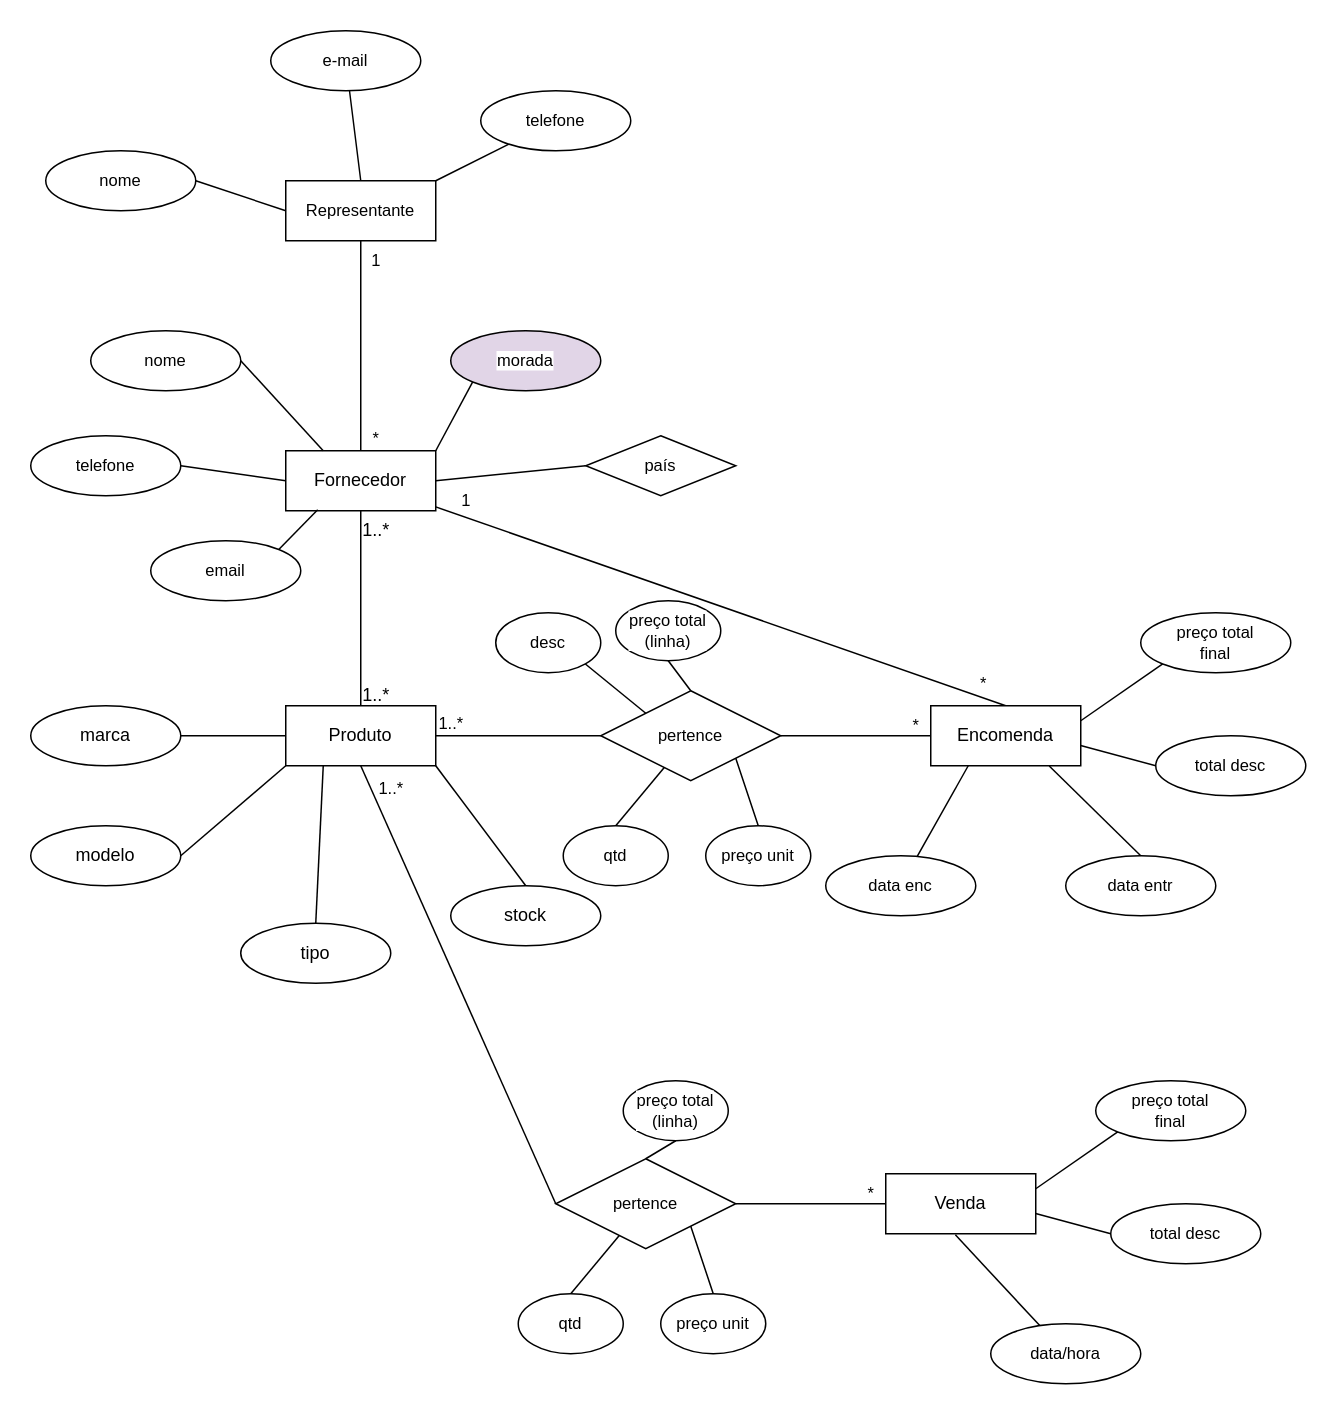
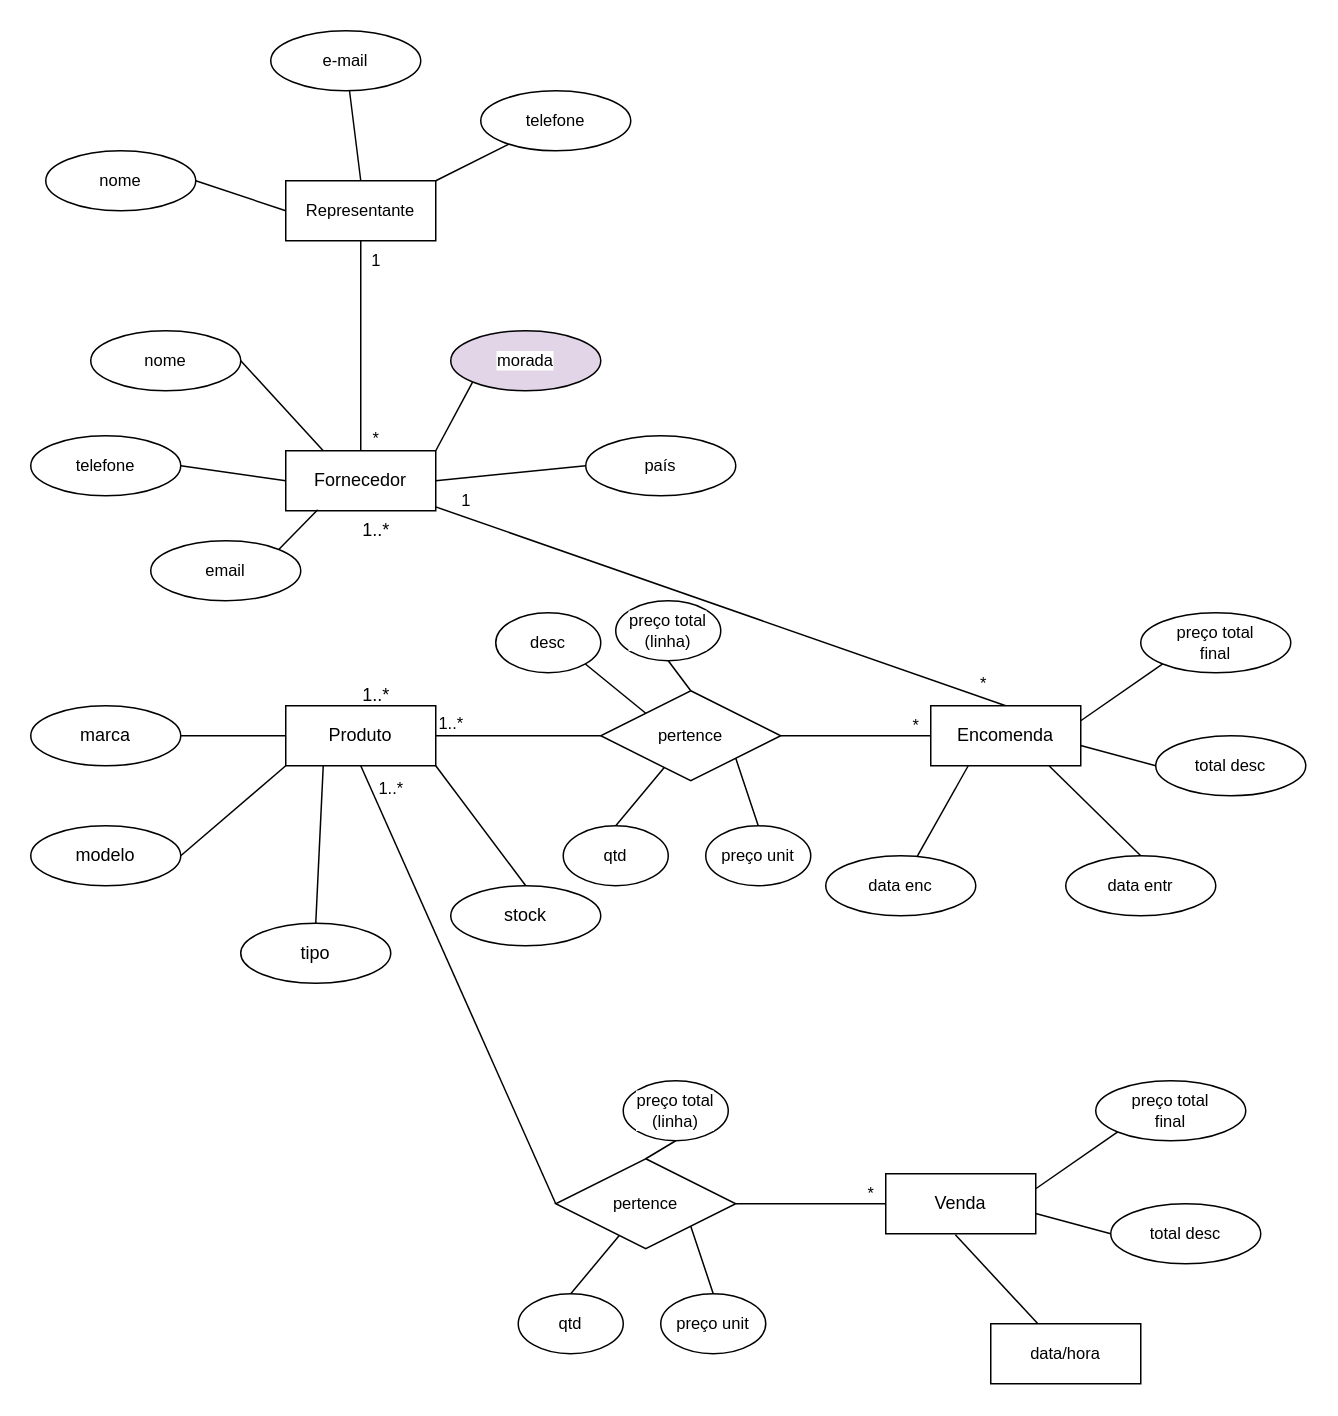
node "país": shape diamond -> ellipse
edge "Fornecedor" -- "Produto": removed
node "data/hora": shape ellipse -> rectangle
